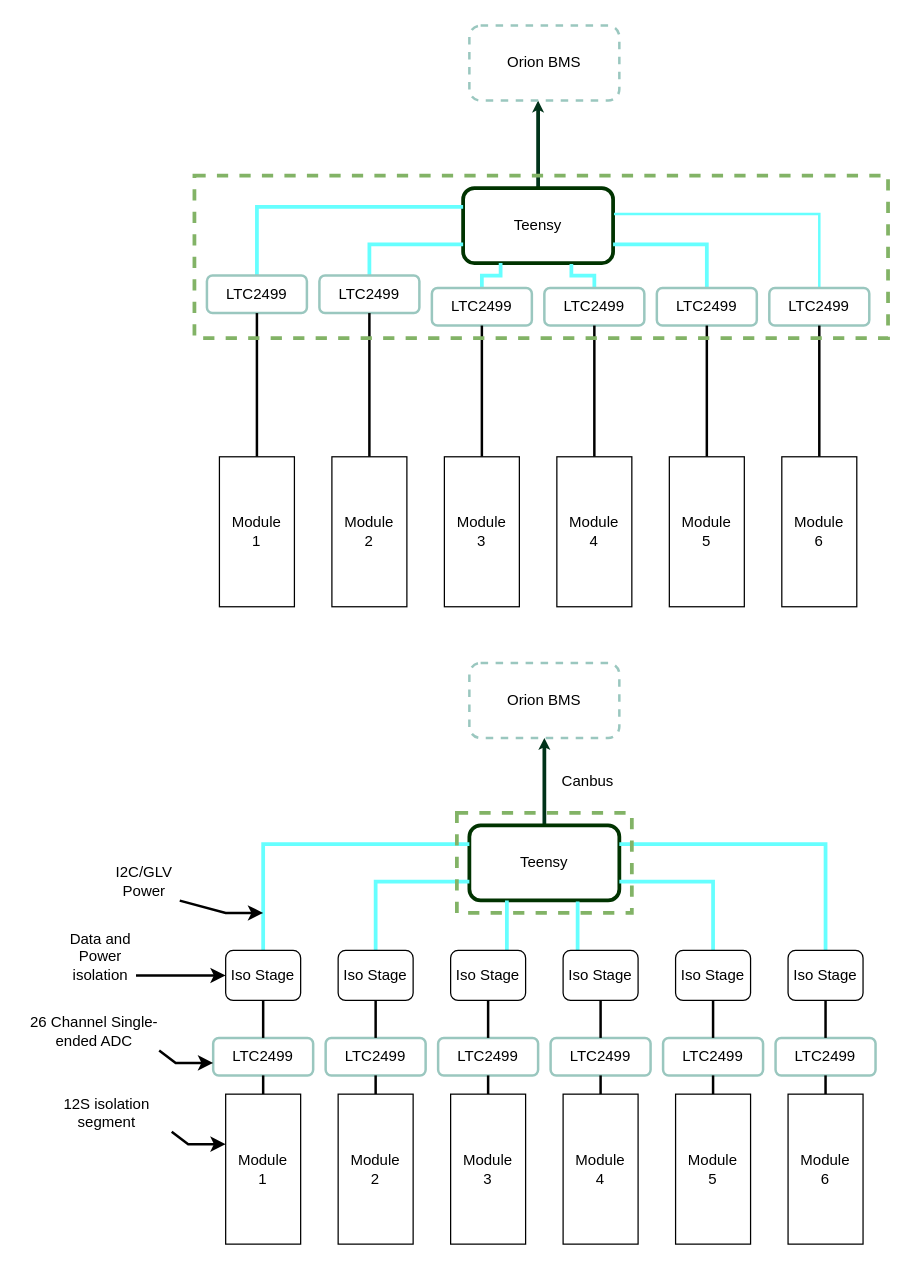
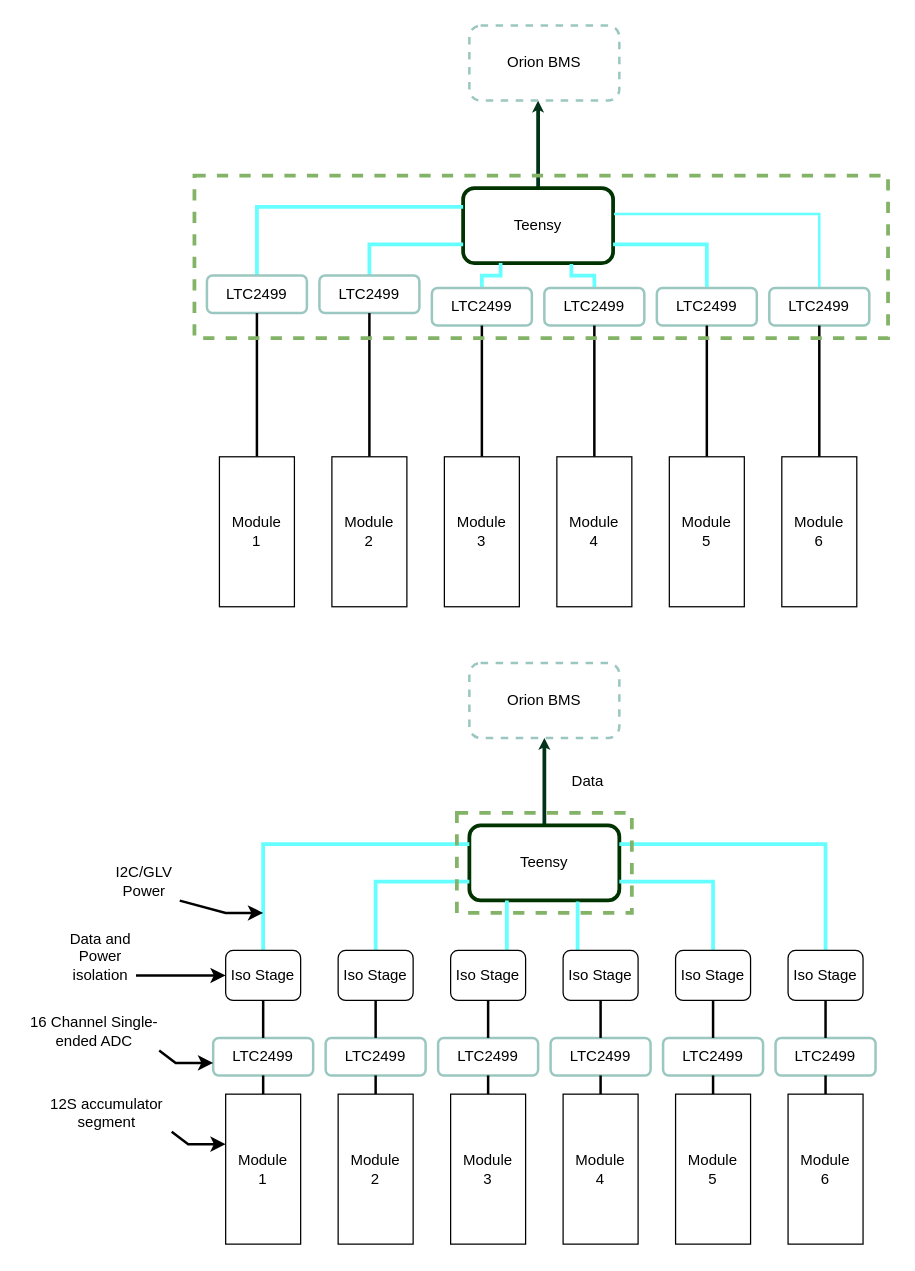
node "Canbus": label "Canbus" -> "Data"
node "26 Channel Single-ended ADC": label "26 Channel Single-ended ADC" -> "16 Channel Single-ended ADC"
node "12S isolation segment": label "12S isolation segment" -> "12S accumulator segment"
